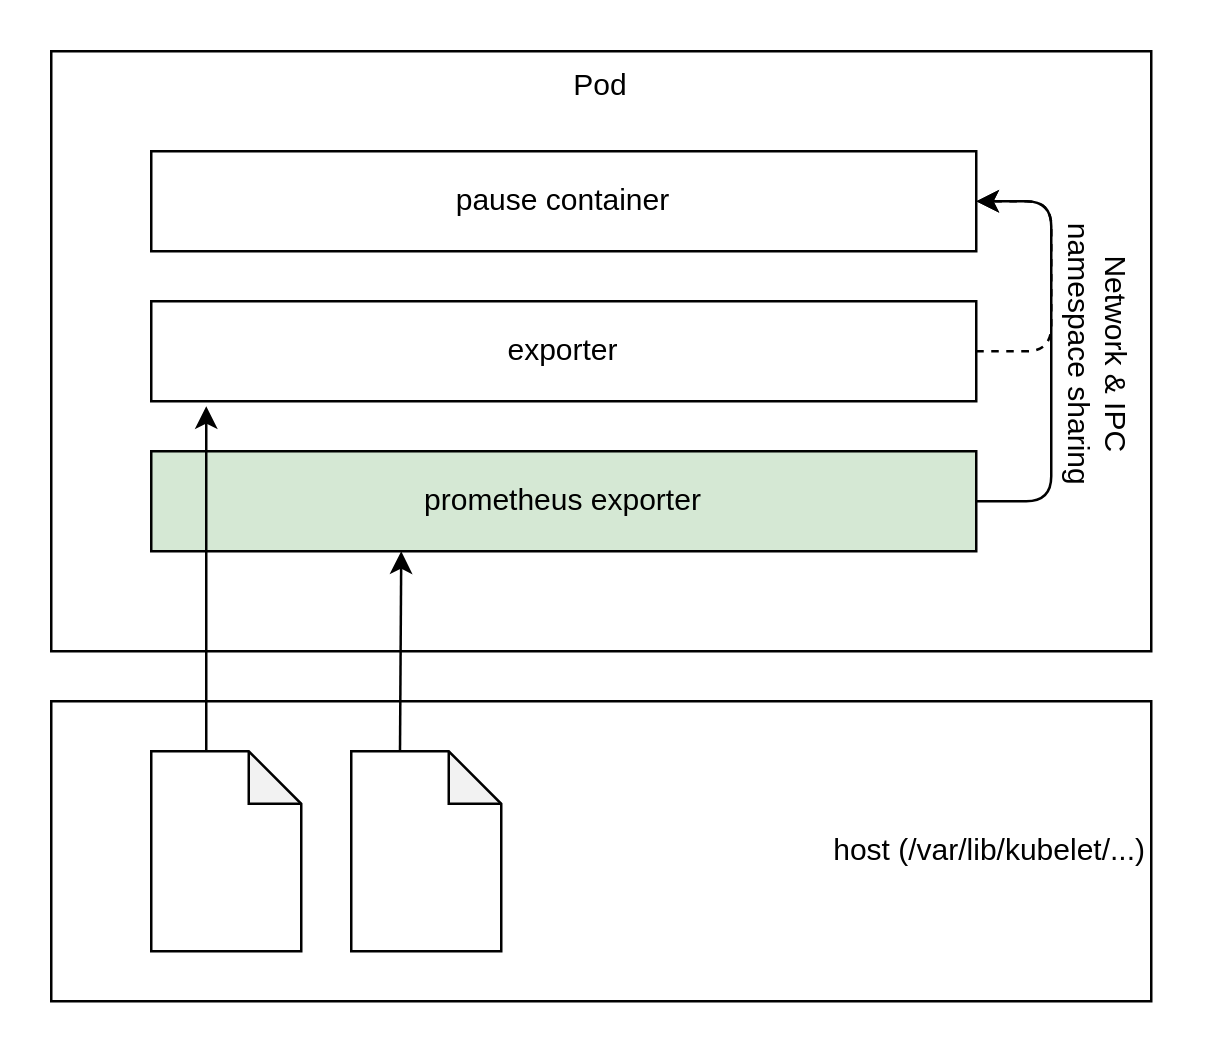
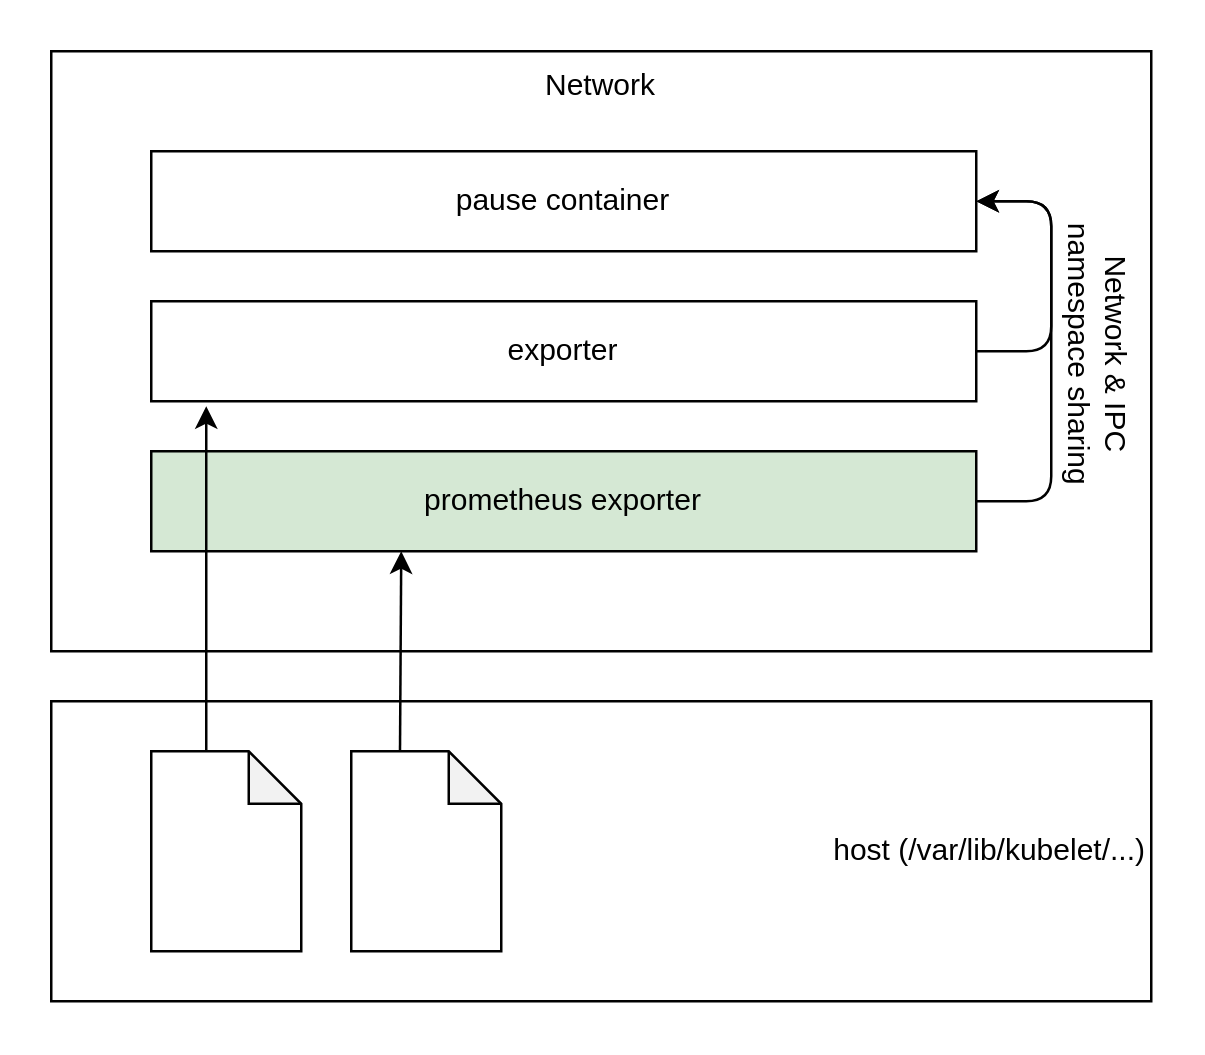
node "Pod": label "Pod" -> "Network"
edge "exporter" -> "pause container": style dashed -> solid
